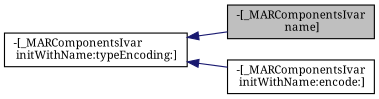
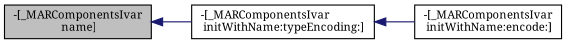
edge "-[_MARComponentsIvar name]" -> "-[_MARComponentsIvar initWithName:typeEncoding:]": reversed
